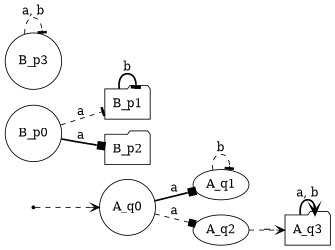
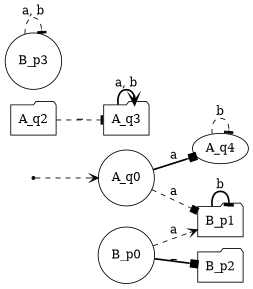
edge "B_p0" -> "B_p1": arrowhead tee -> vee
edge "B_p0" -> "B_p2": label "a" -> "_"
node "A_q1": label "A_q1" -> "A_q4"
edge "A_q0" -> "A_q2": now "A_q0" -> "B_p1"
node "A_q2": shape ellipse -> folder
edge "A_q2" -> "A_q3": arrowhead vee -> tee
